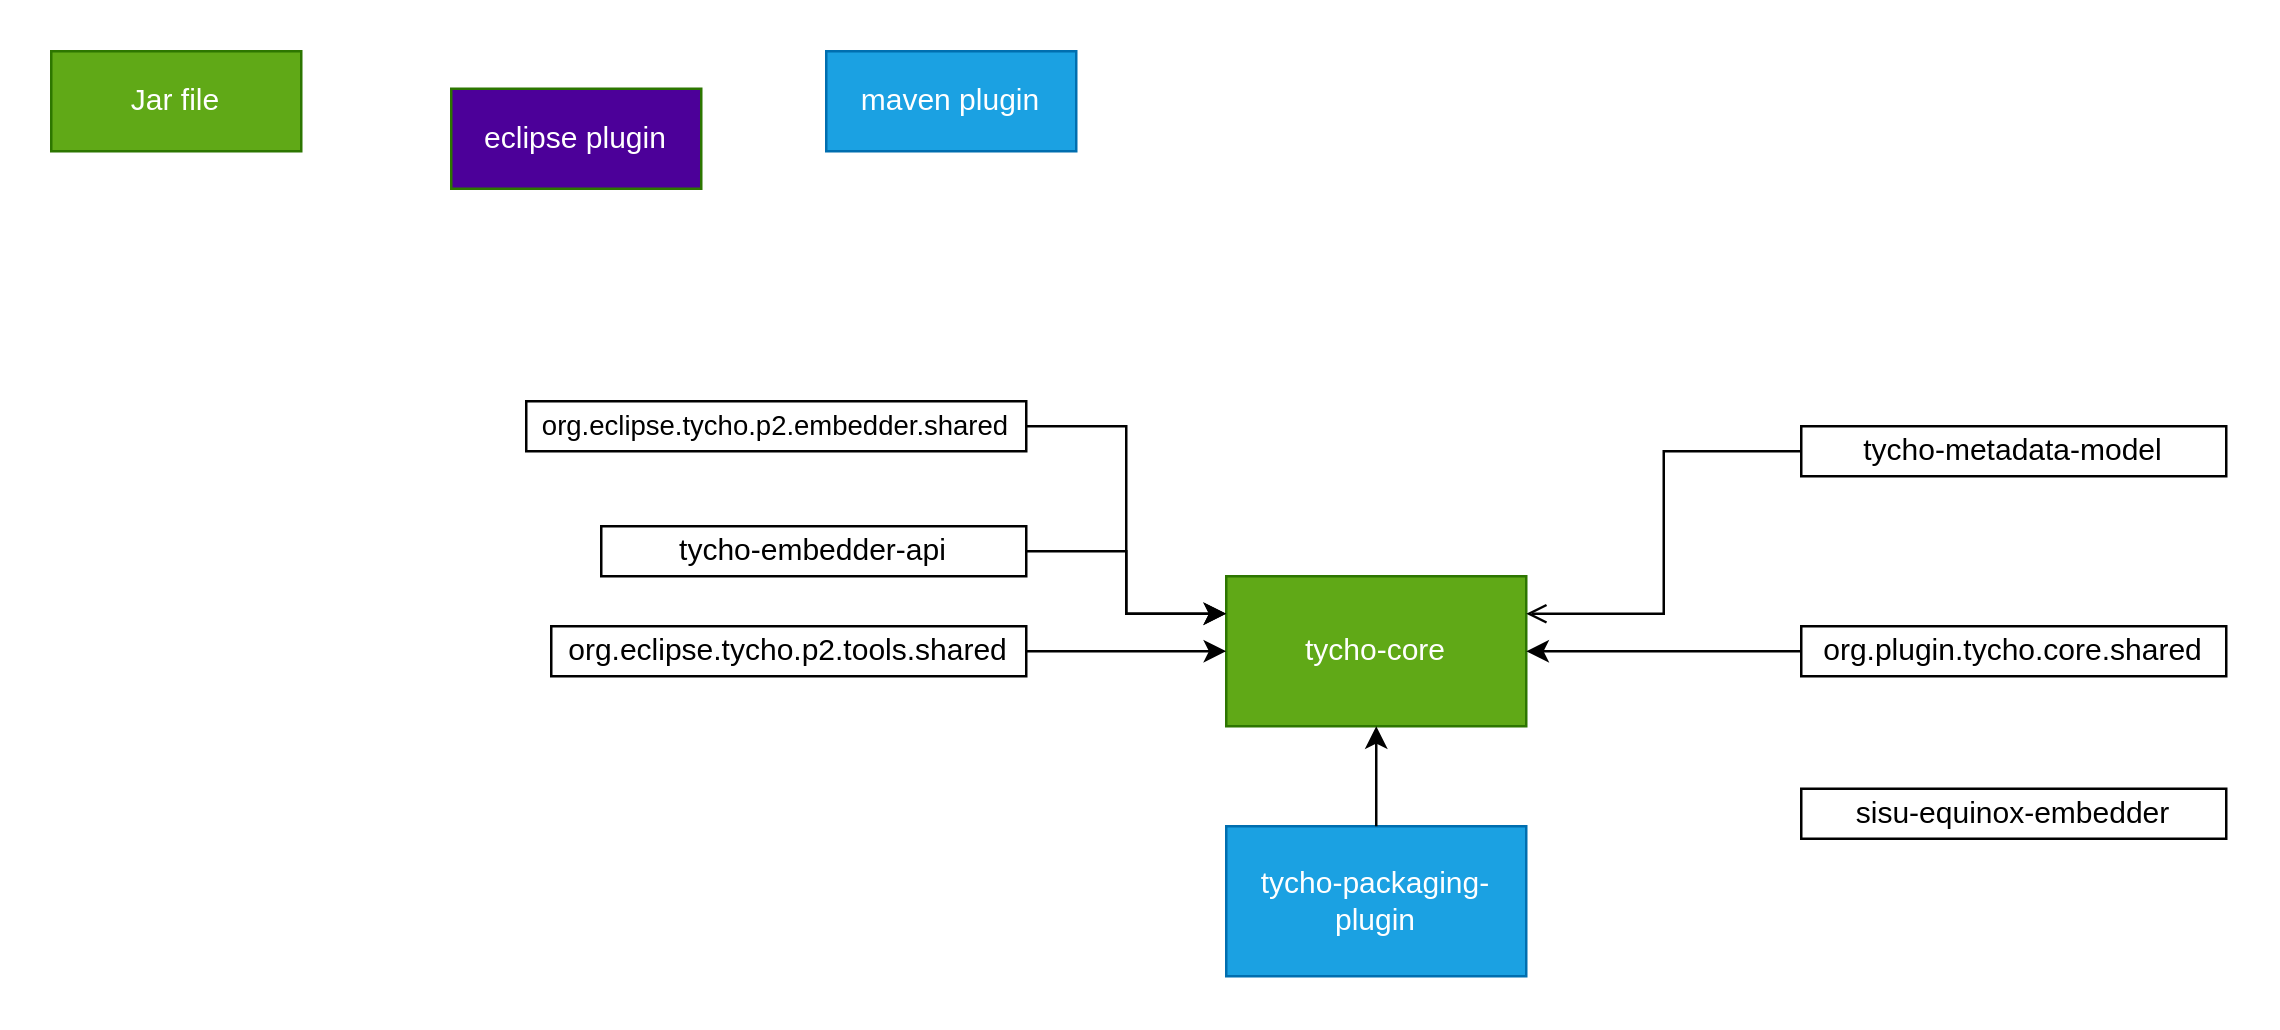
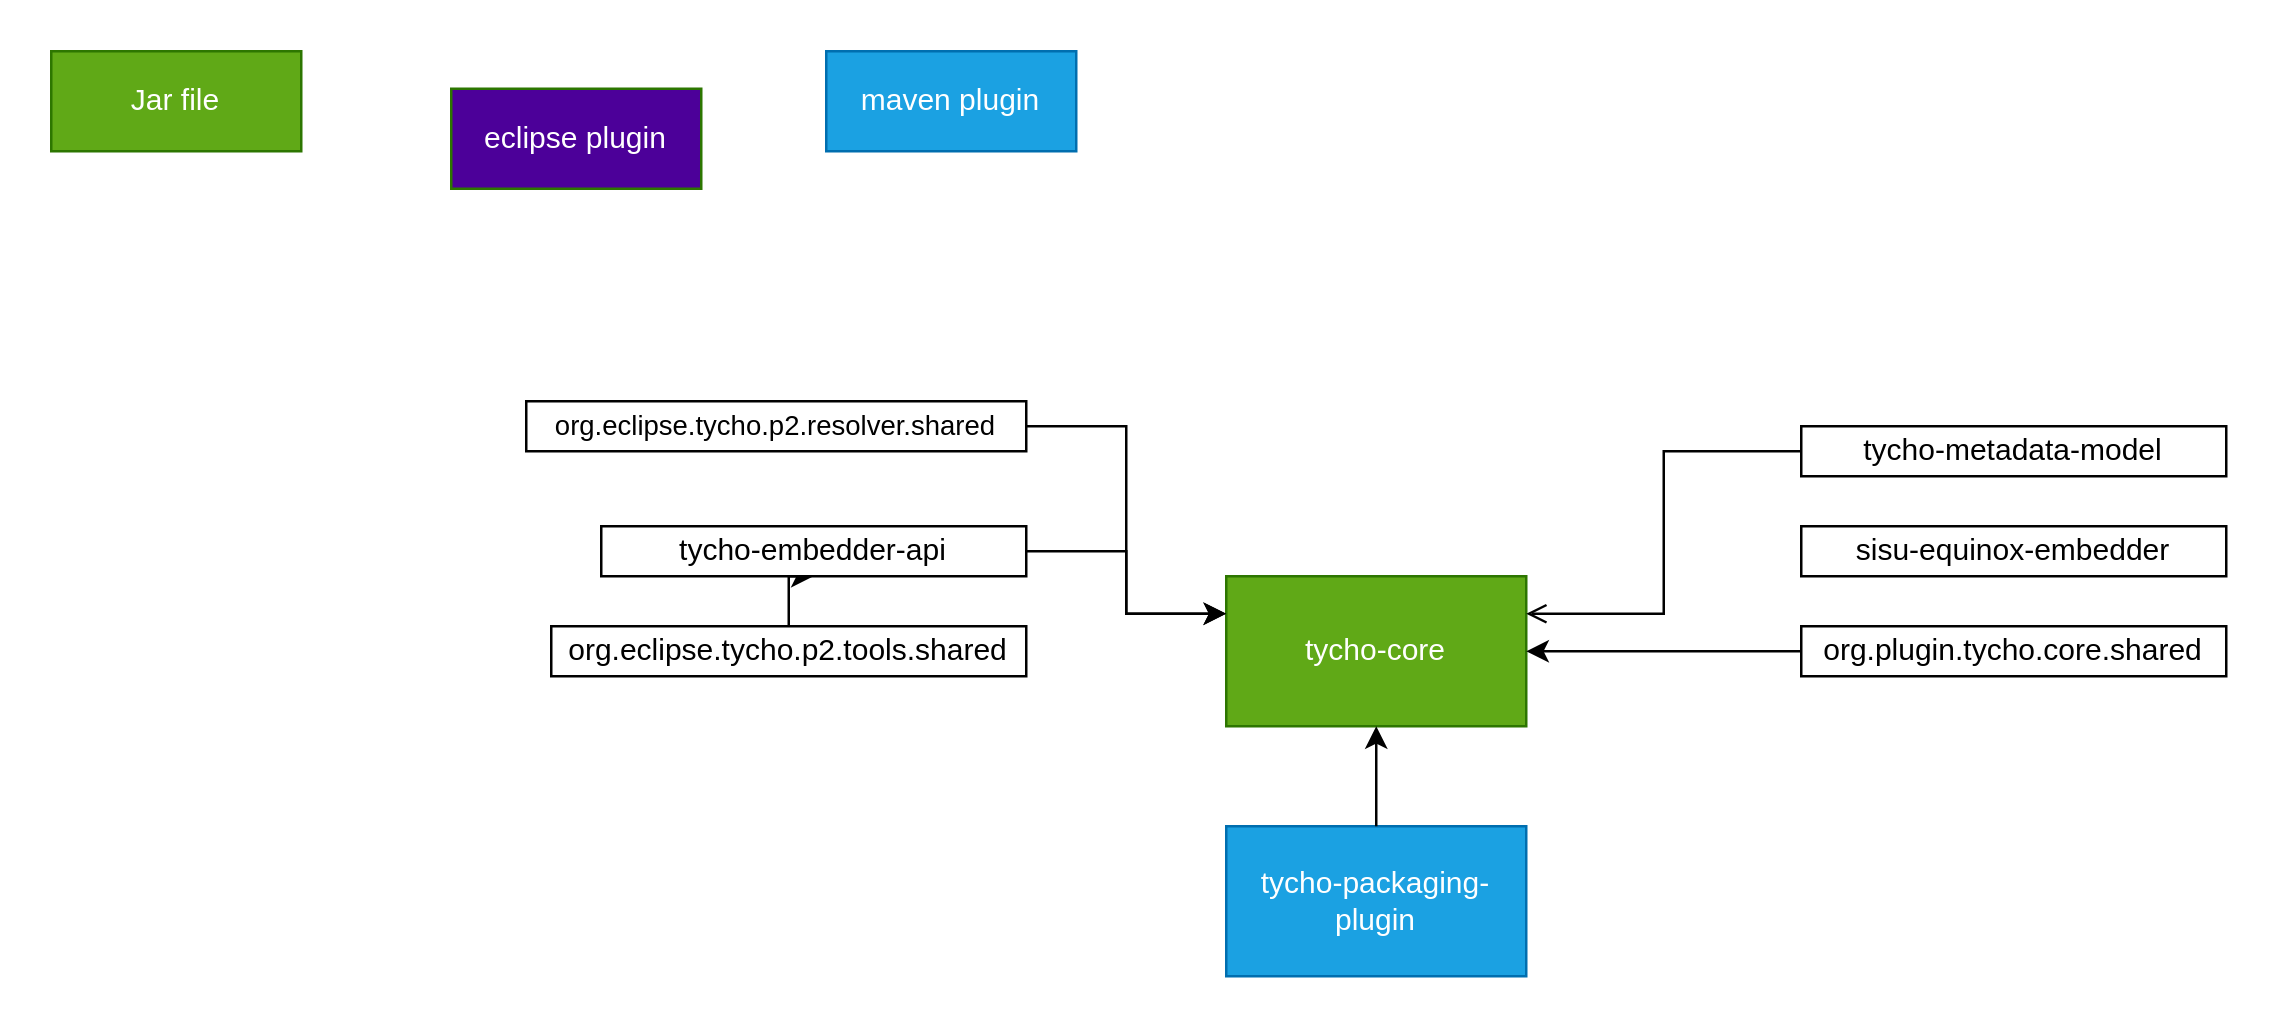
node "org.eclipse.tycho.p2.embedder.shared": label "org.eclipse.tycho.p2.embedder.shared" -> "org.eclipse.tycho.p2.resolver.shared"
edge "org.eclipse.tycho.p2.tools.shared" -> "tycho-core": now "org.eclipse.tycho.p2.tools.shared" -> "tycho-embedder-api"
node "sisu-equinox-embedder": moved (2014, 814) -> (2014, 551)
